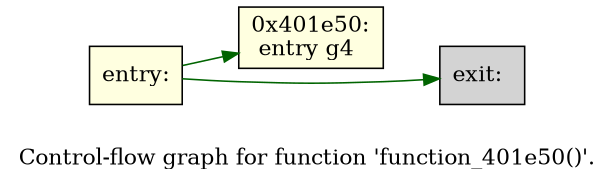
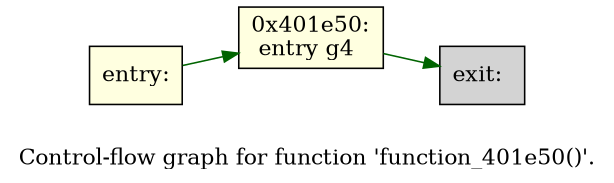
edge "entry:" -> "exit:": now "0x401e50:" -> "exit:"
